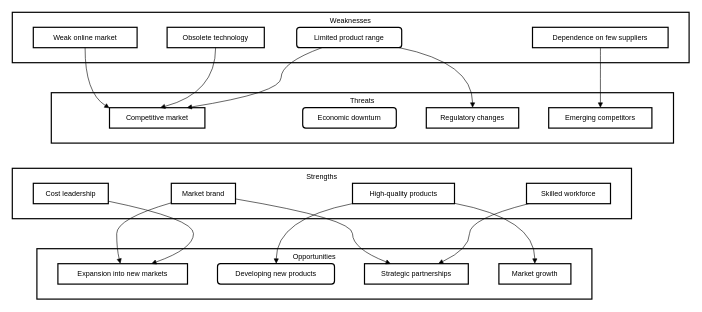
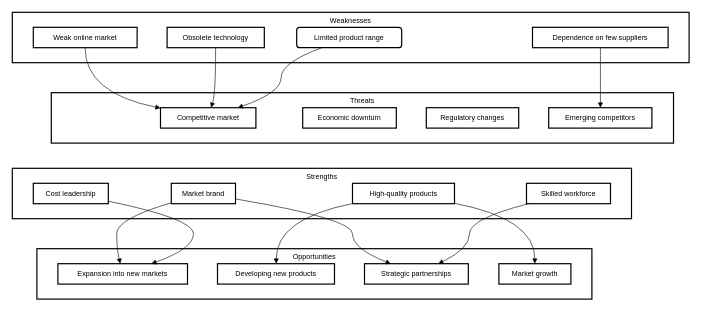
edge "Limited product range" -> "Regulatory changes": removed
node "Competitive market": moved (157, 118) -> (208, 118)
node "Economic downturn": shape rounded rectangle -> rectangle
node "Developing new products": shape rounded rectangle -> rectangle
